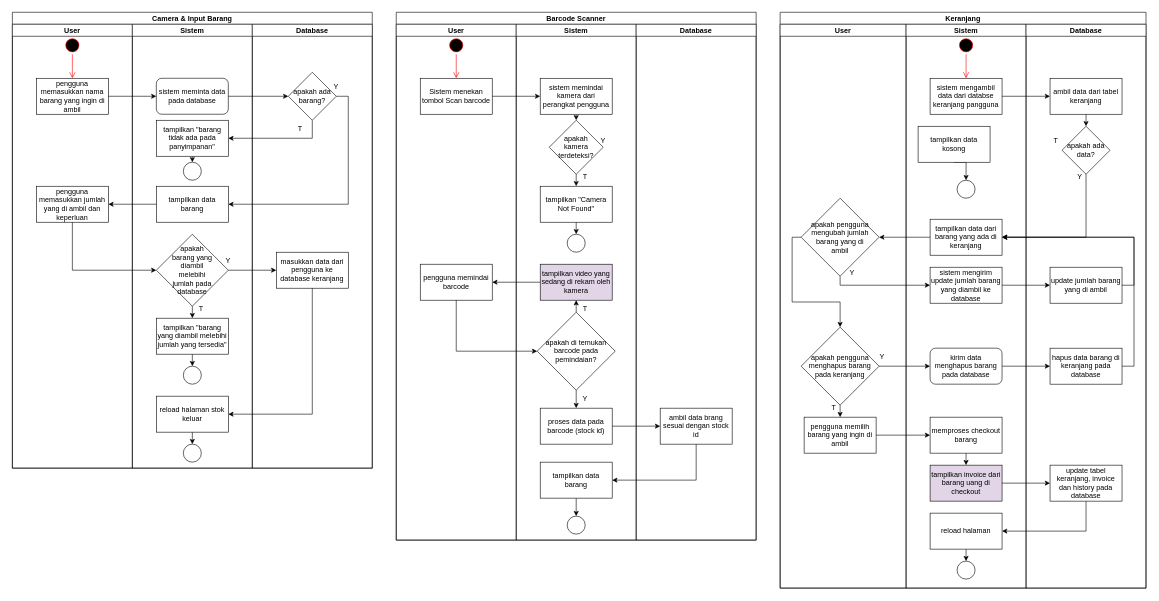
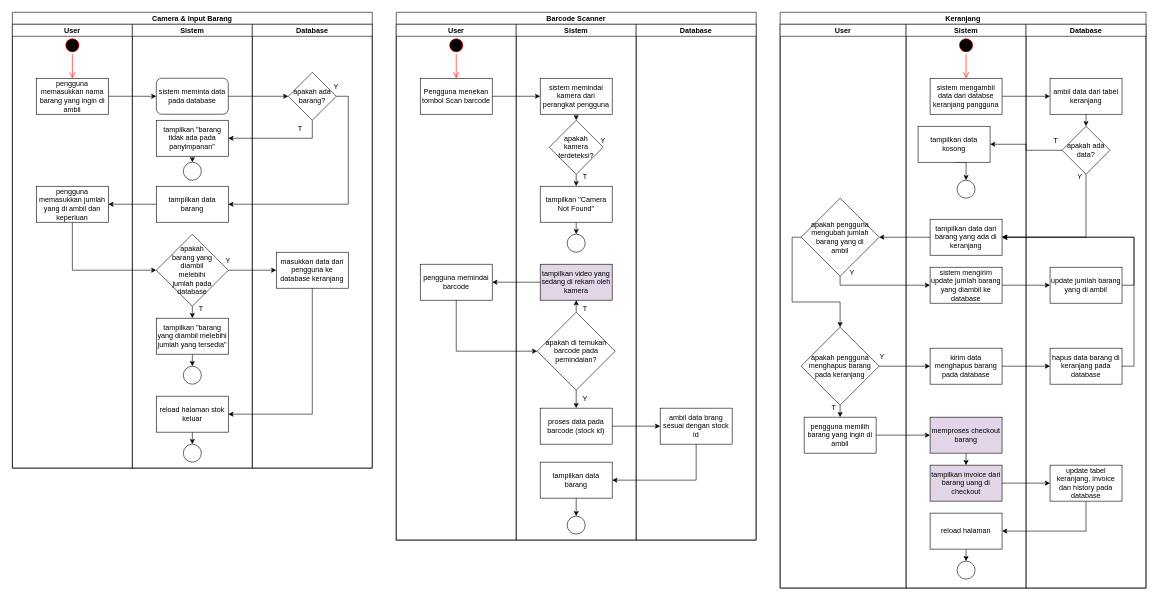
node "Sistem menekan tombol Scan barcode": label "Sistem menekan tombol Scan barcode" -> "Pengguna menekan tombol Scan barcode"
edge "apakah ada data?" -> "tampilkan data kosong": added
node "kirim data menghapus barang pada database": shape rounded rectangle -> rectangle
node "memproses checkout barang": fillcolor #ffffff -> #e1d5e7
